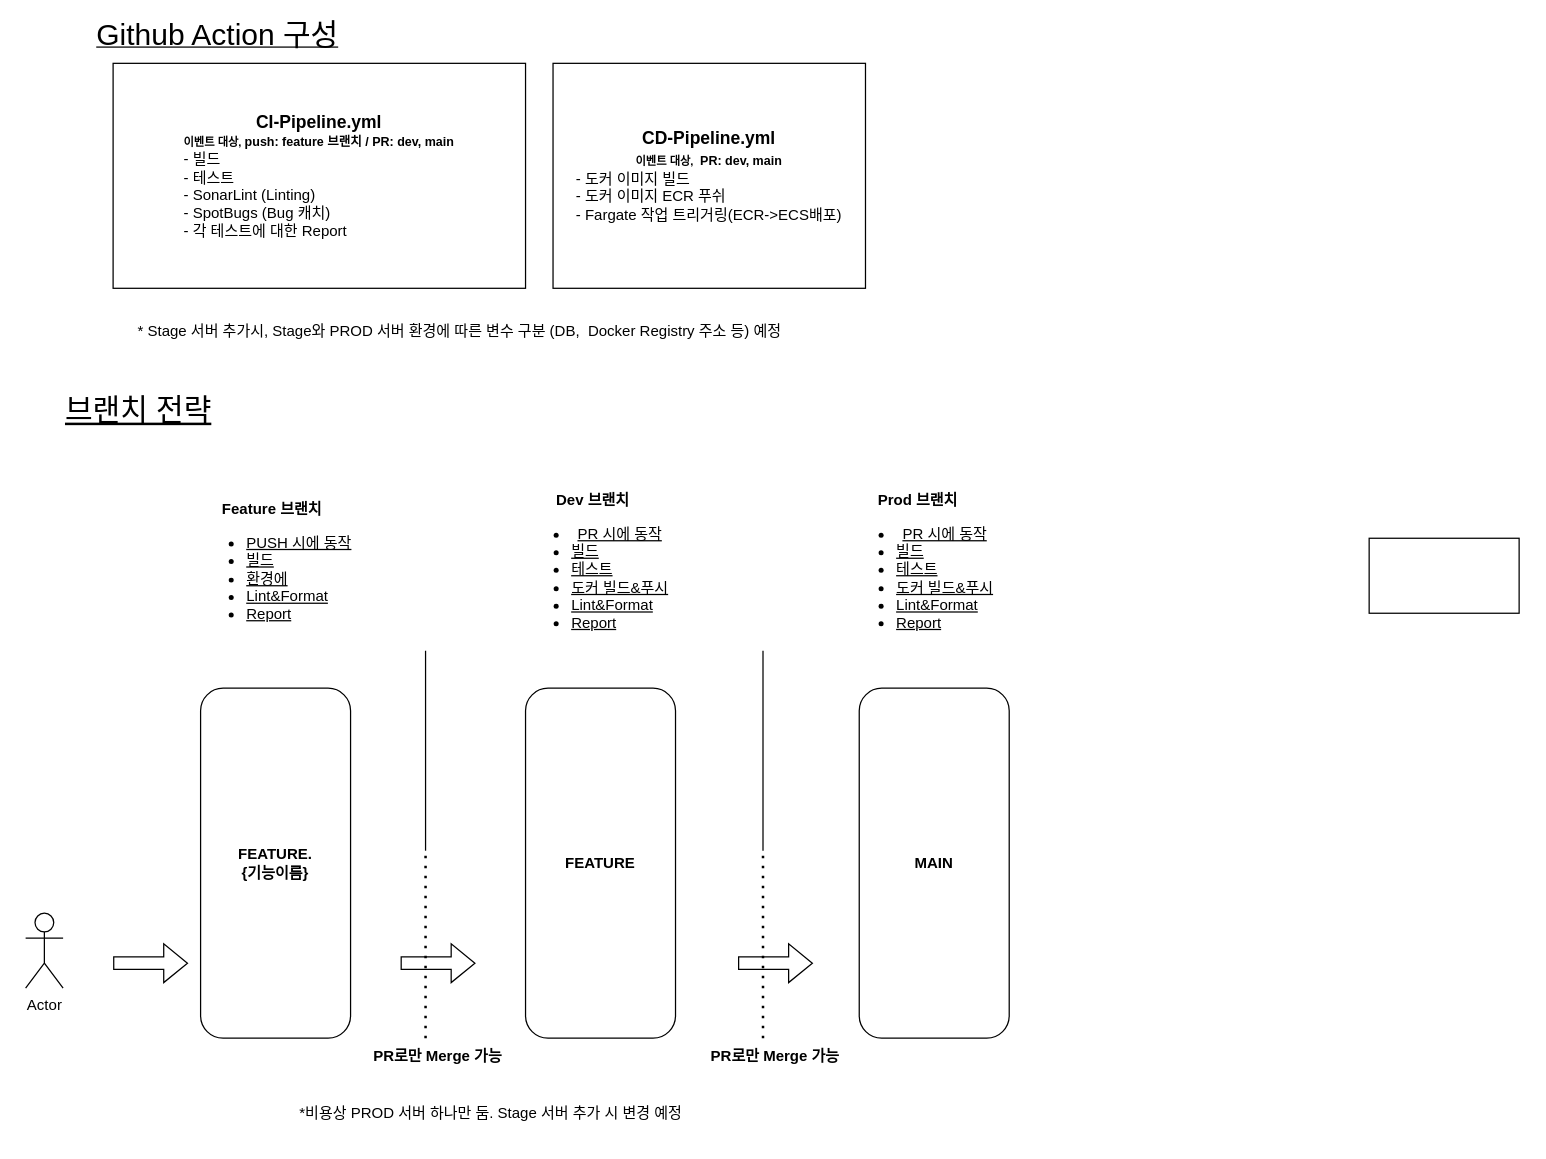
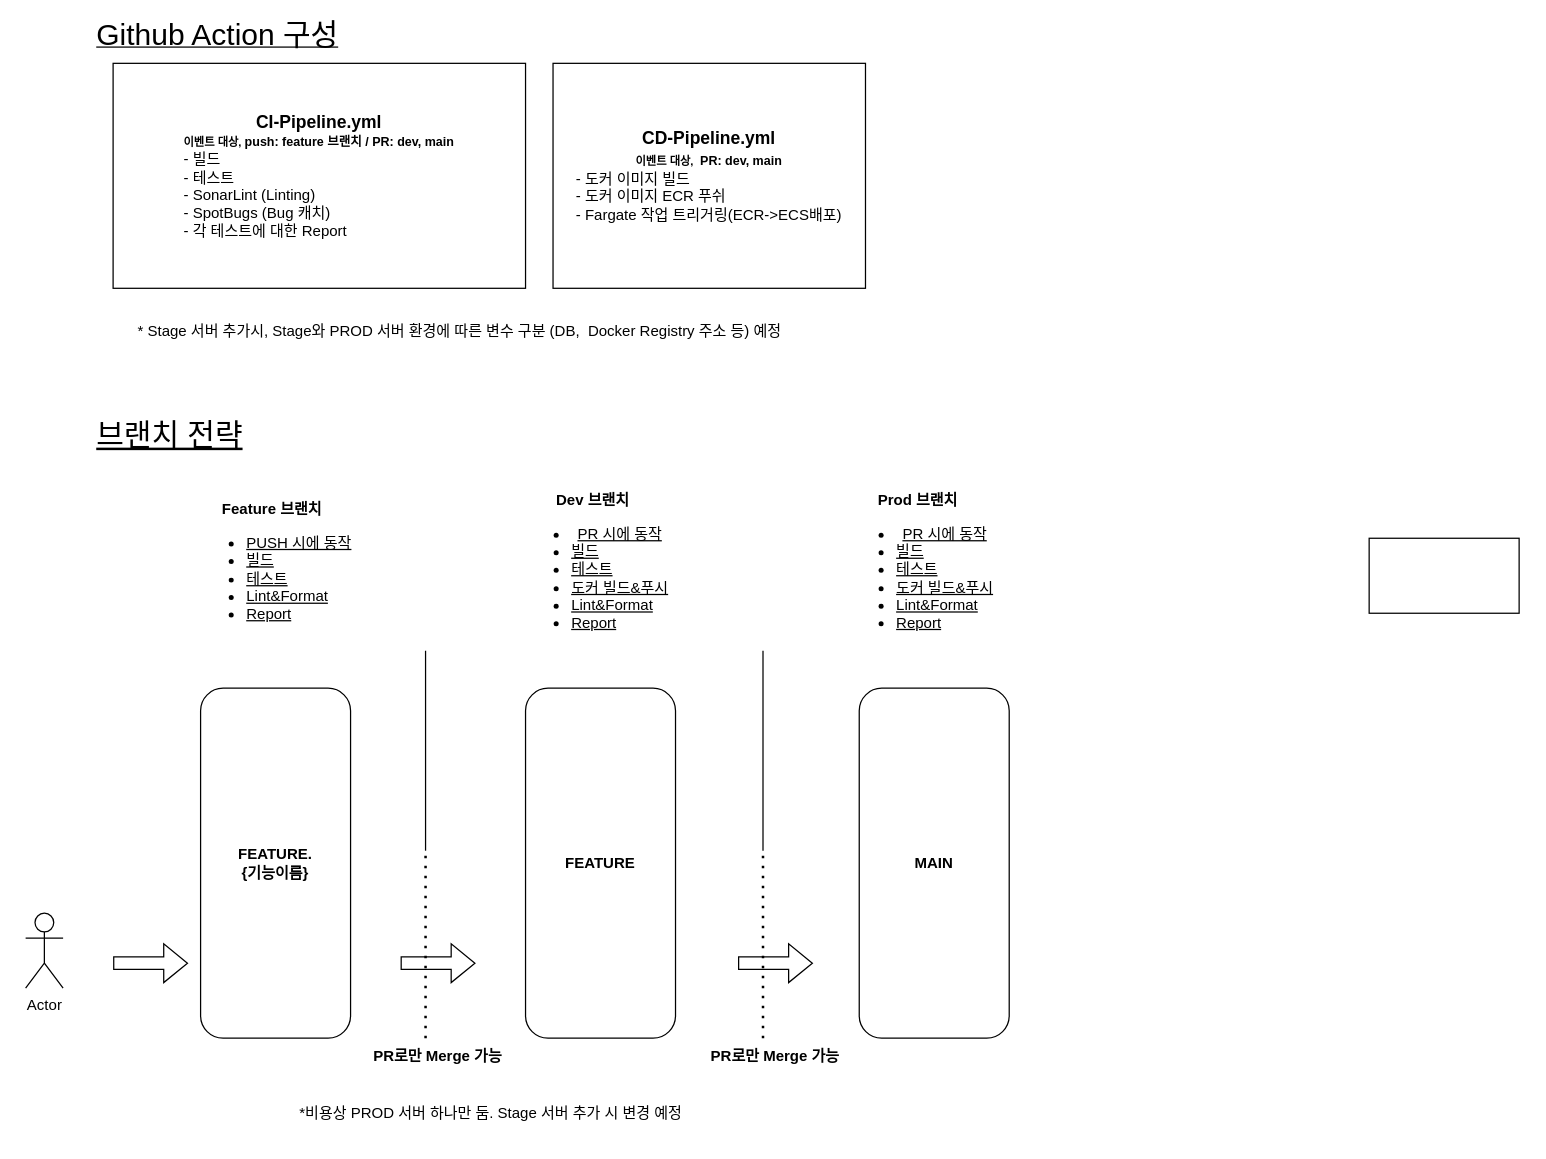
node "브랜치 전략": moved (213, 419) -> (244, 444)
node "Feature 브랜치 PUSH 시에 동작 빌드 환경에 Lint&Format Report": label "Feature 브랜치 PUSH 시에 동작 빌드 환경에 Lint&Format Report" -> "Feature 브랜치 PUSH 시에 동작 빌드 테스트 Lint&Format Report"
